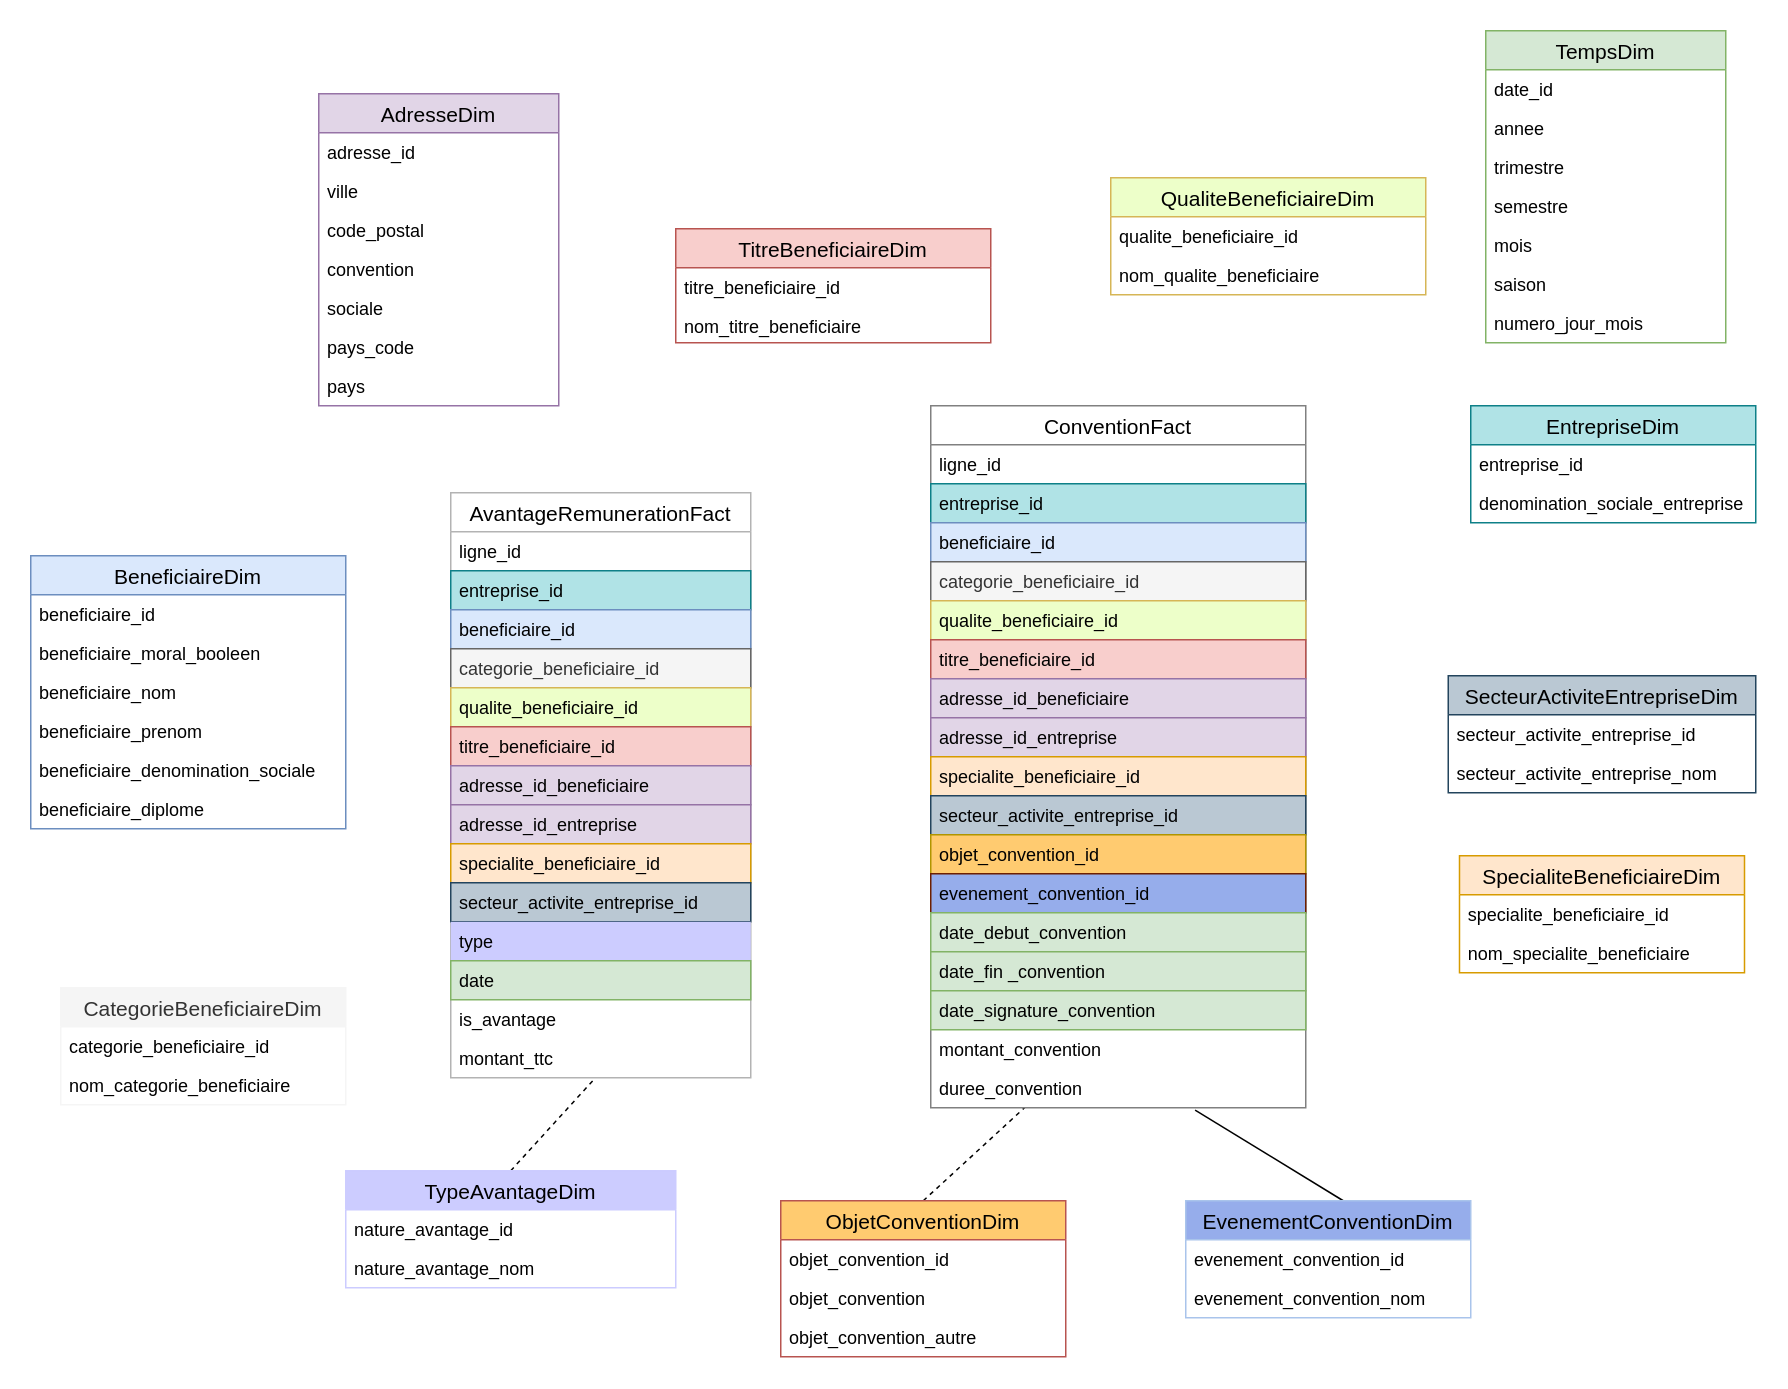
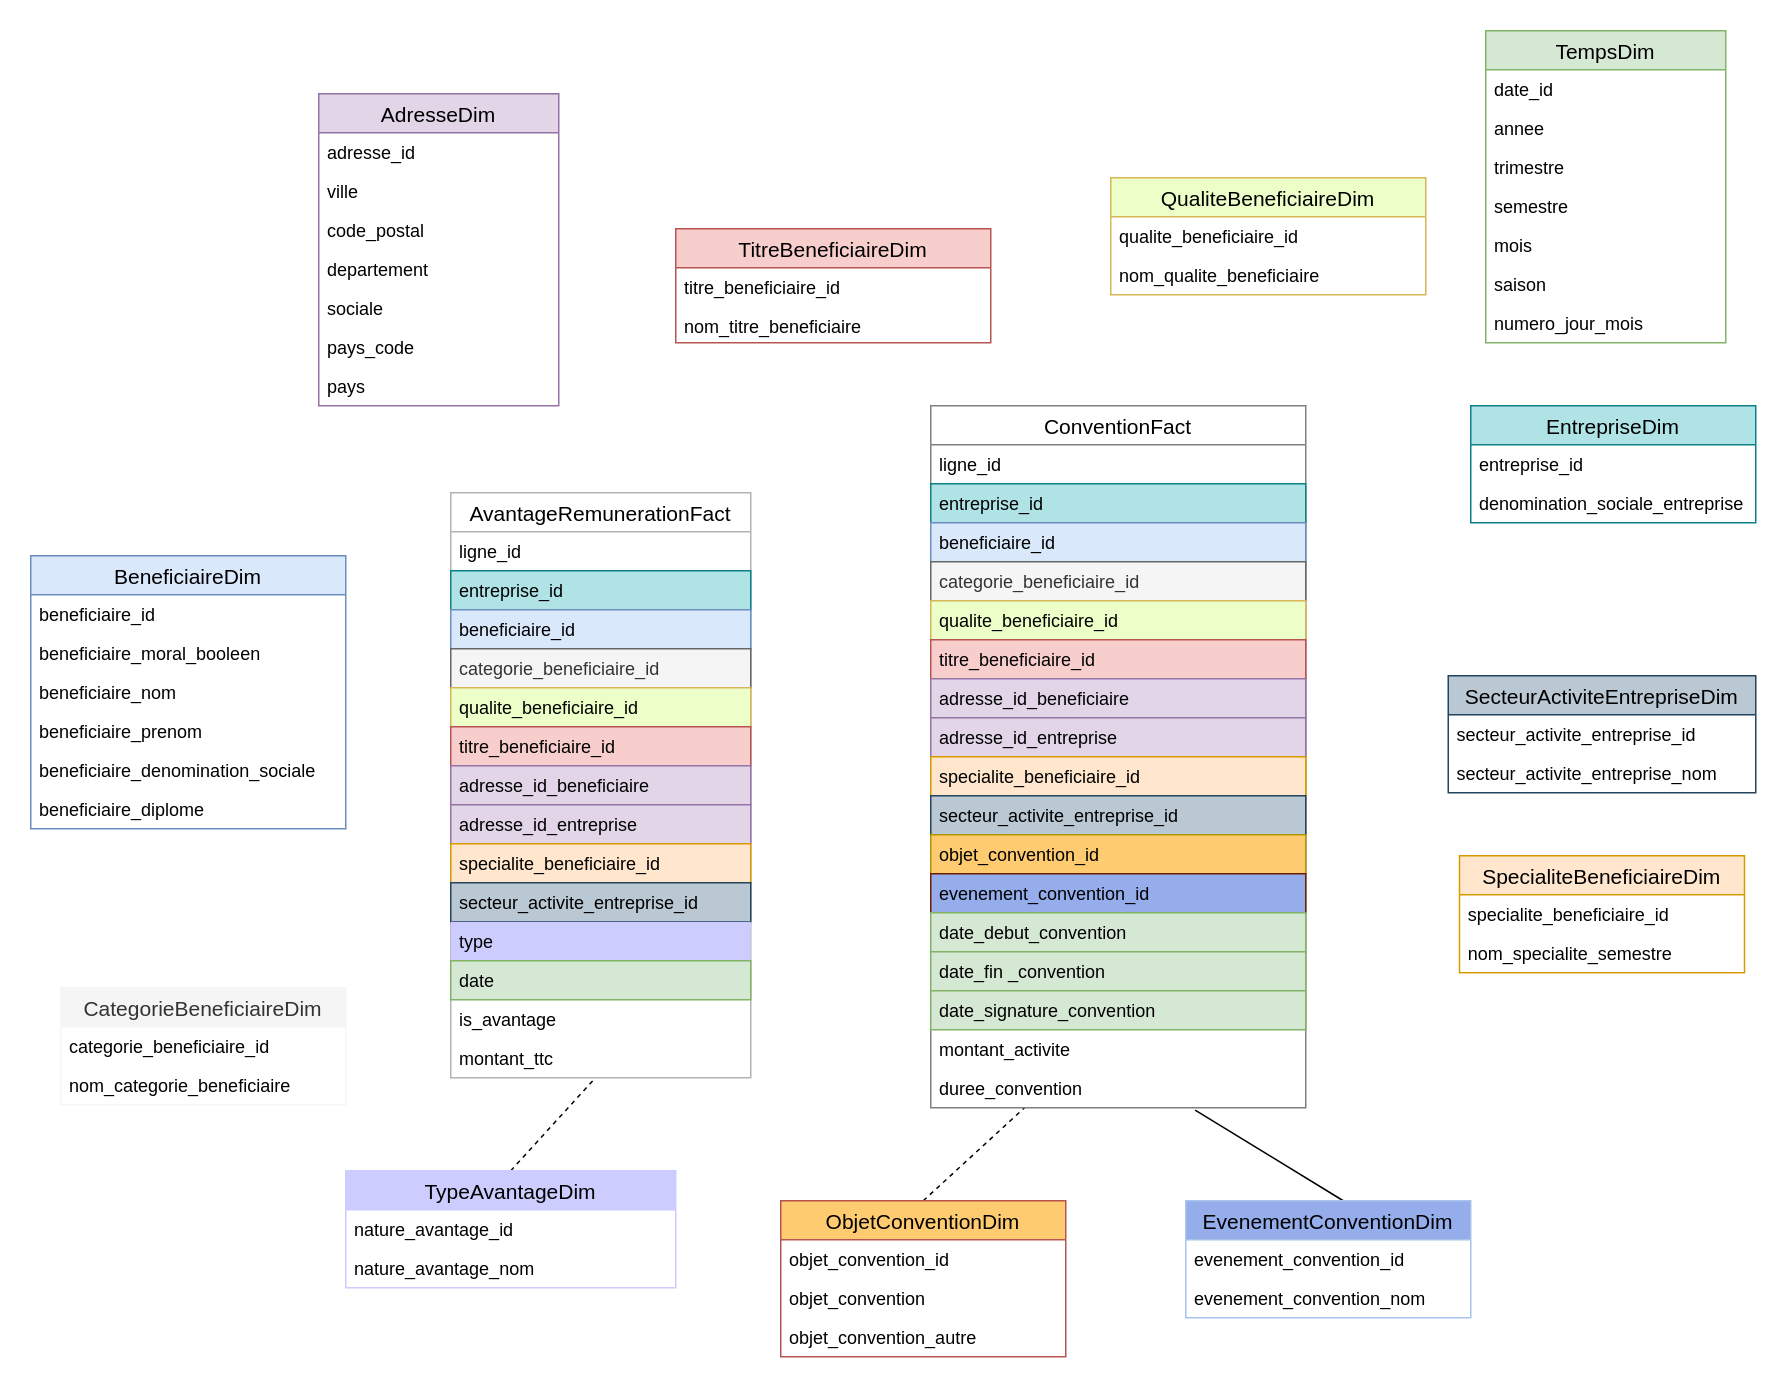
node "convention": label "convention" -> "departement"
node "nom_specialite_beneficiaire": label "nom_specialite_beneficiaire" -> "nom_specialite_semestre"
node "montant_convention": label "montant_convention" -> "montant_activite"
